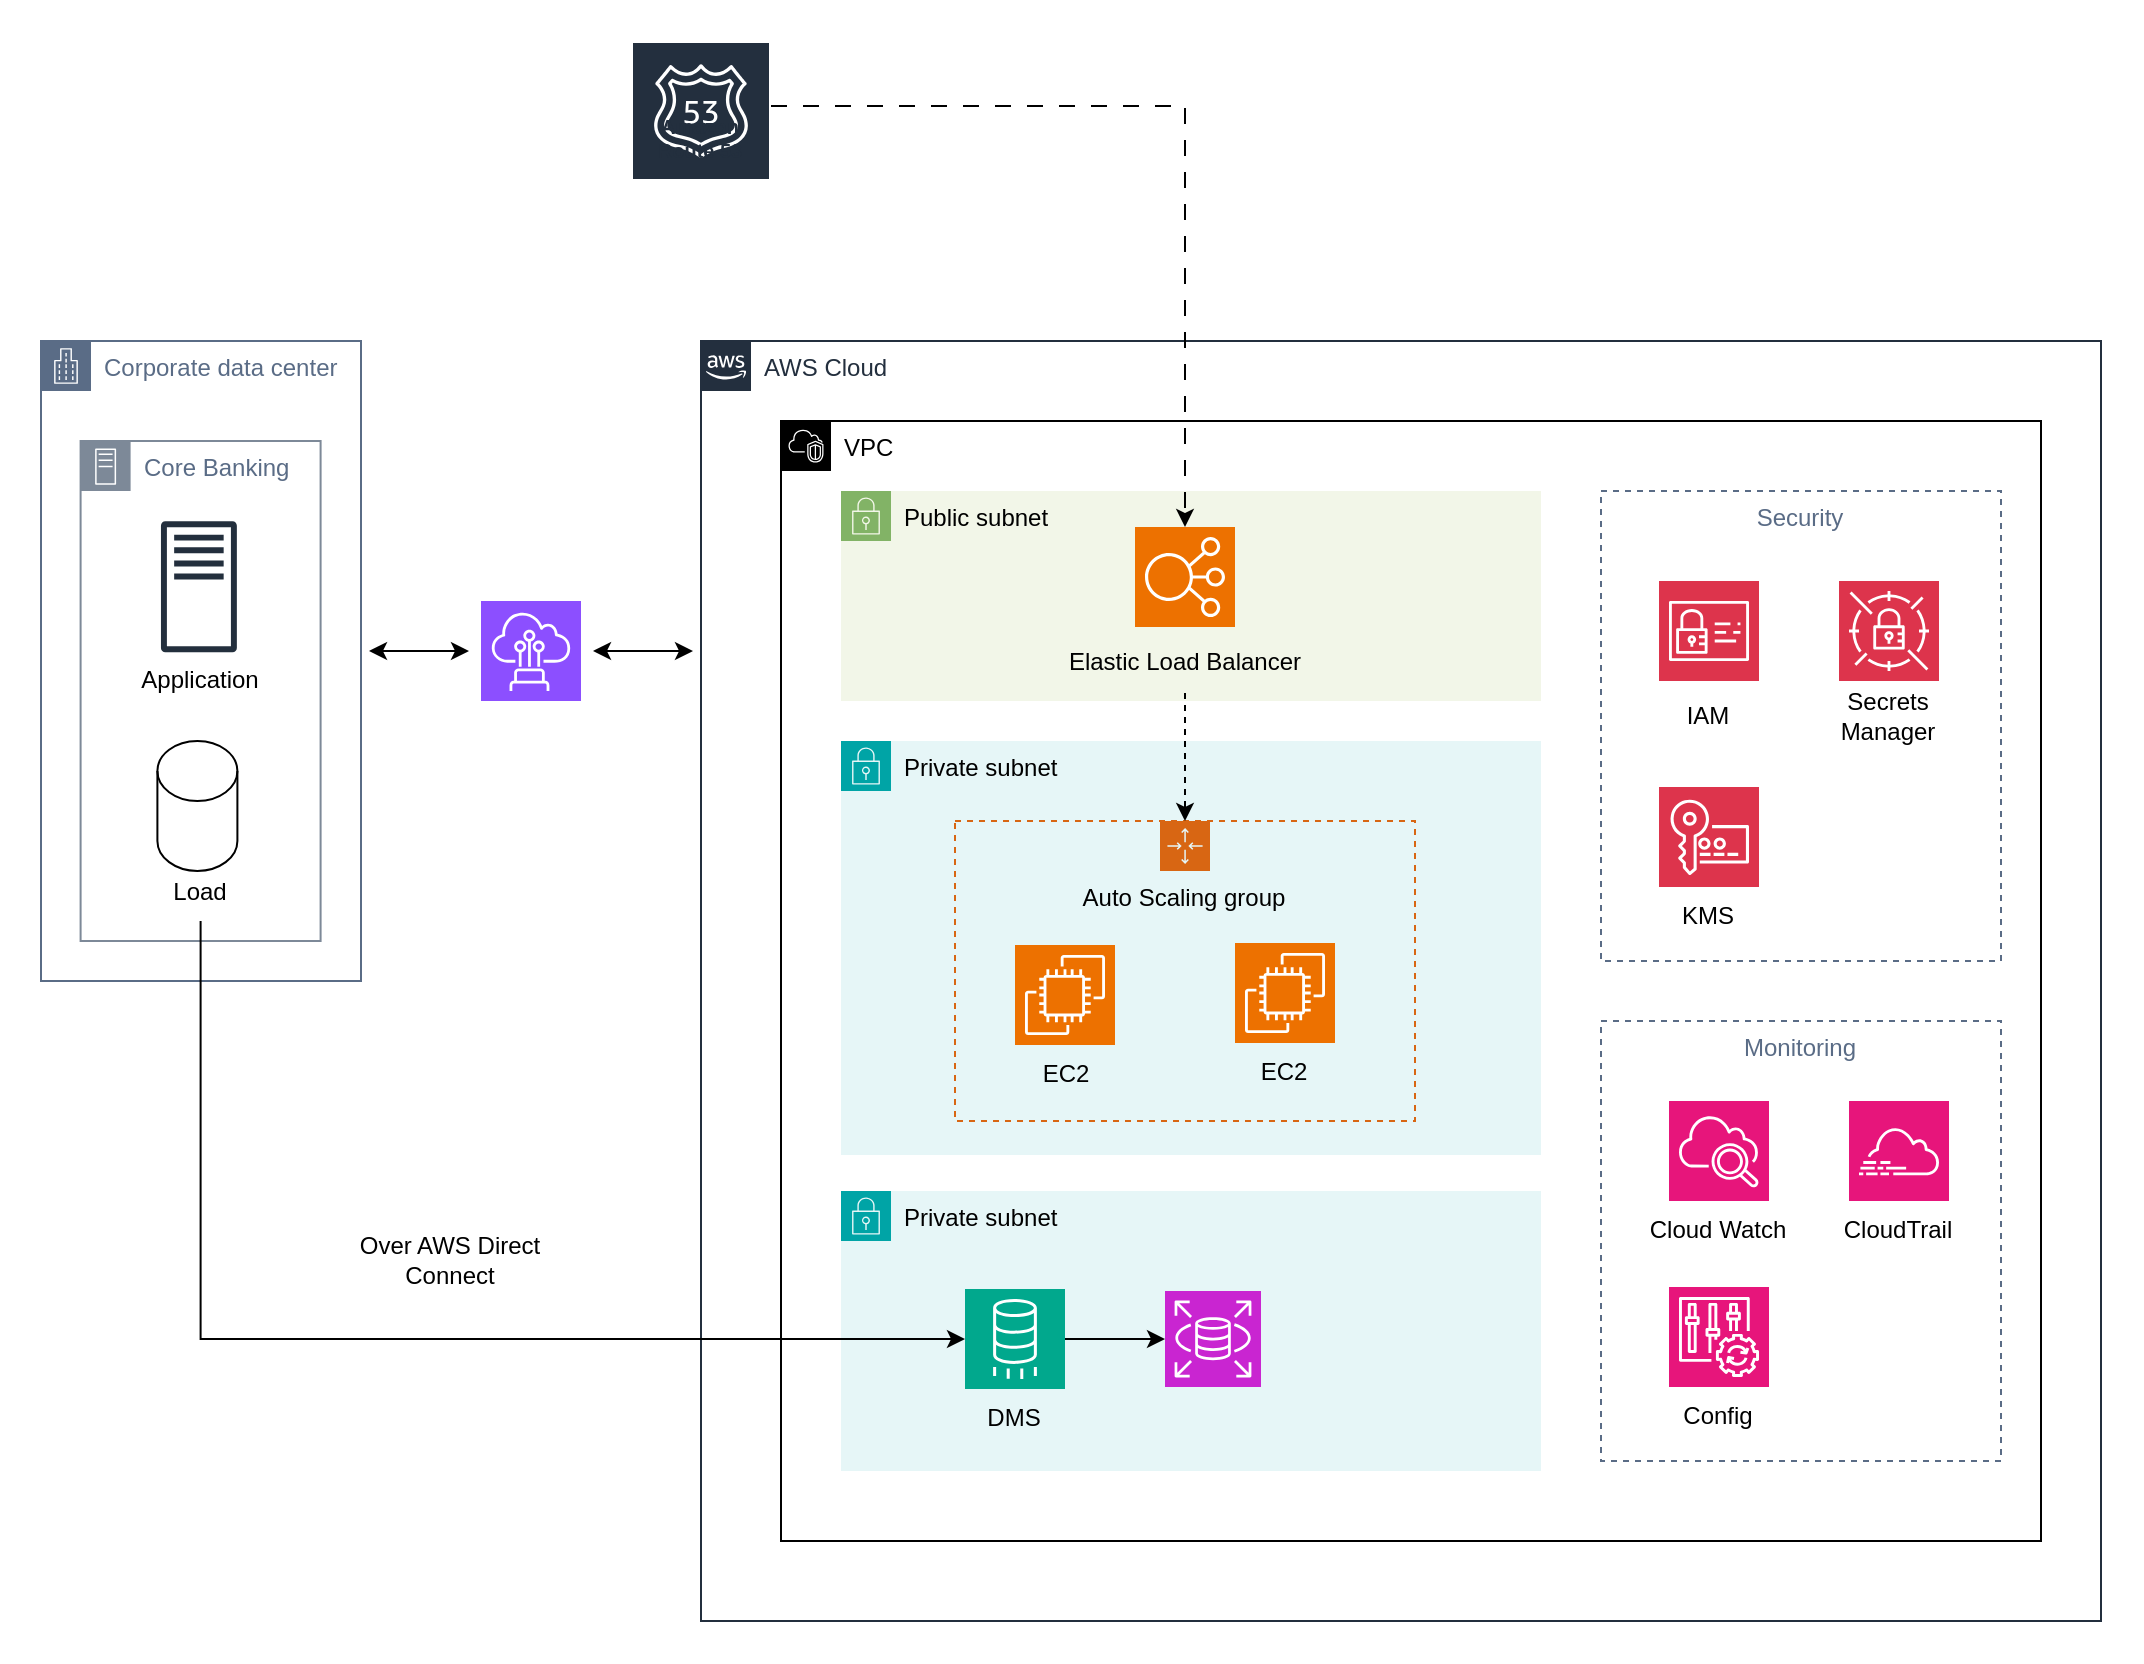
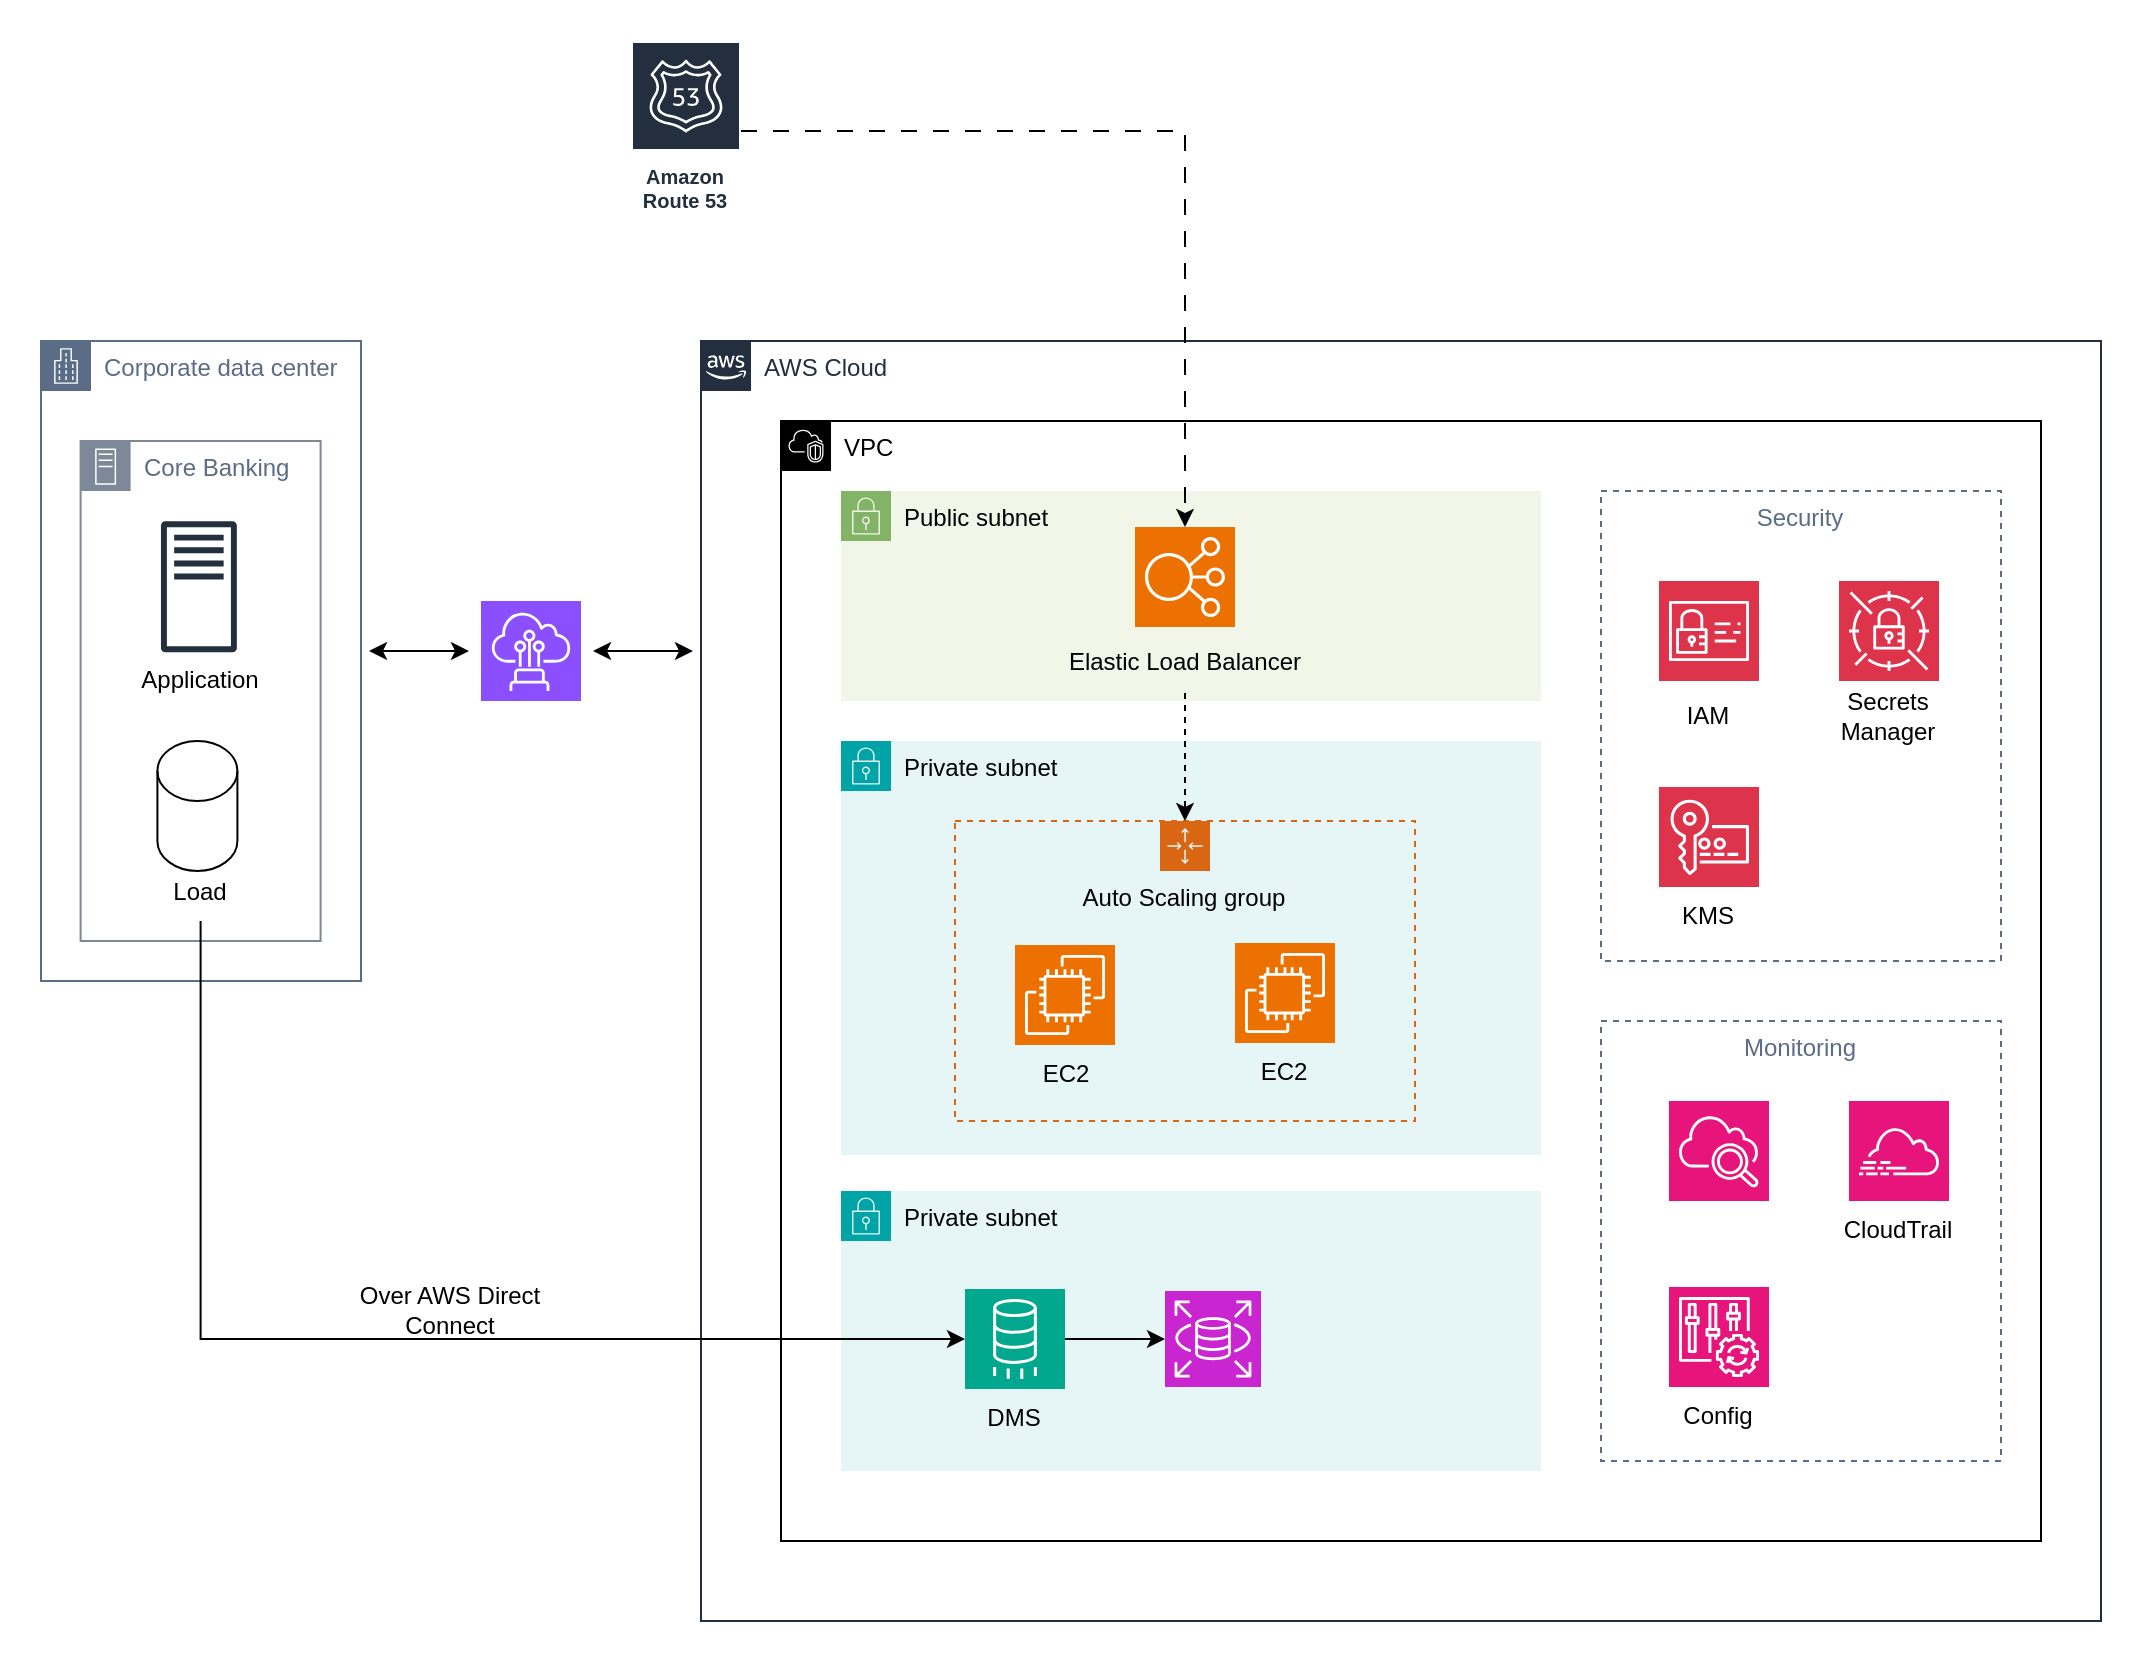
node "Amazon Route 53": size 140x130 -> 110x180
node "Cloud Watch": removed
node "Over AWS Direct Connect": moved (451, 1261) -> (451, 1311)
